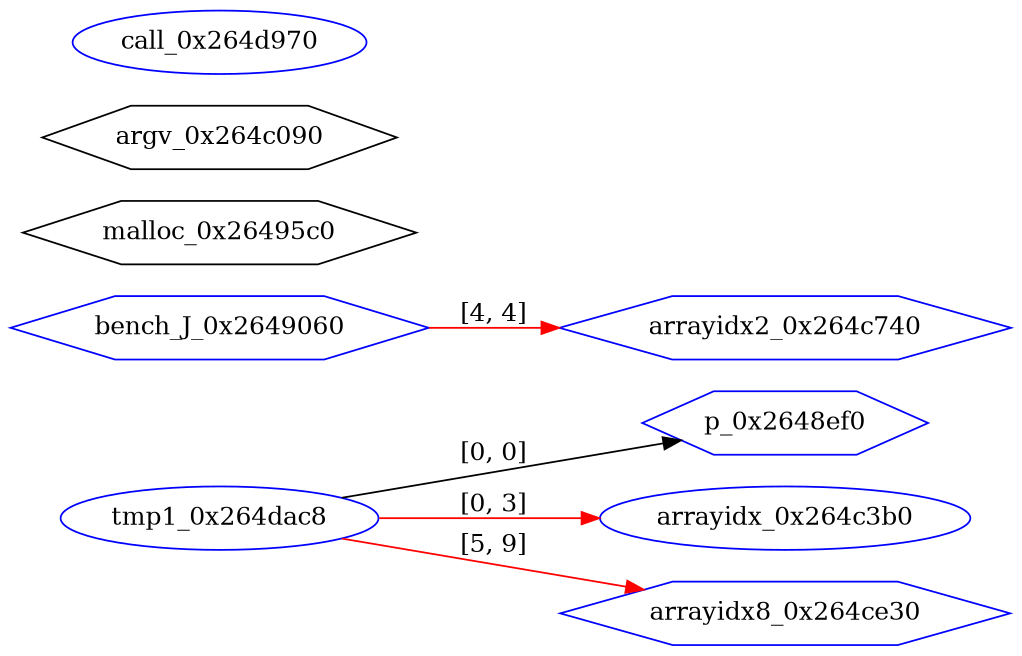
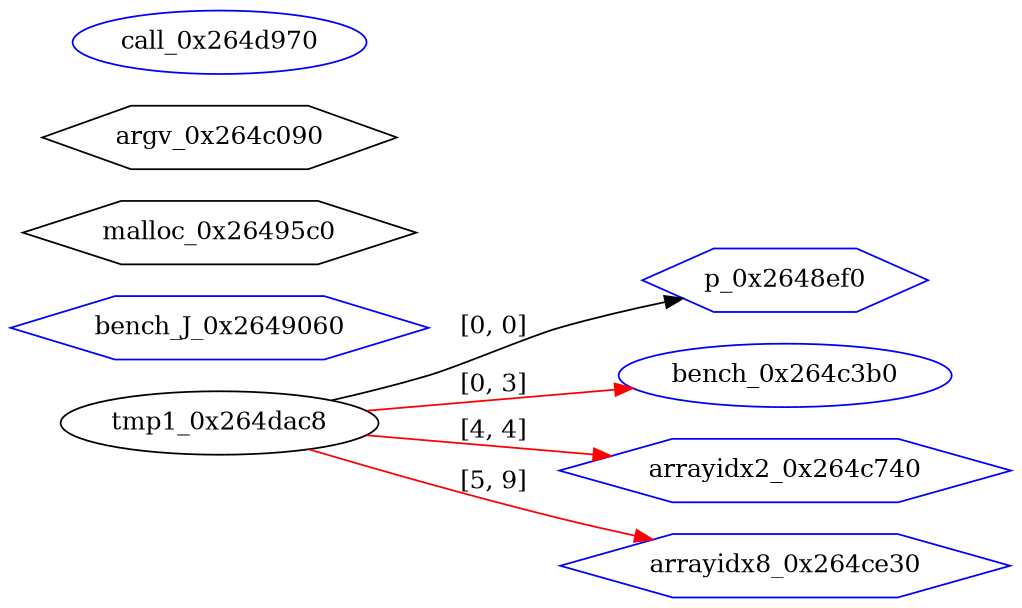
edge "bench_J_0x2649060" -> "arrayidx2_0x264c740": now "tmp1_0x264dac8" -> "arrayidx2_0x264c740"
node "tmp1_0x264dac8": color blue -> black
node "arrayidx_0x264c3b0": label "arrayidx_0x264c3b0" -> "bench_0x264c3b0"
